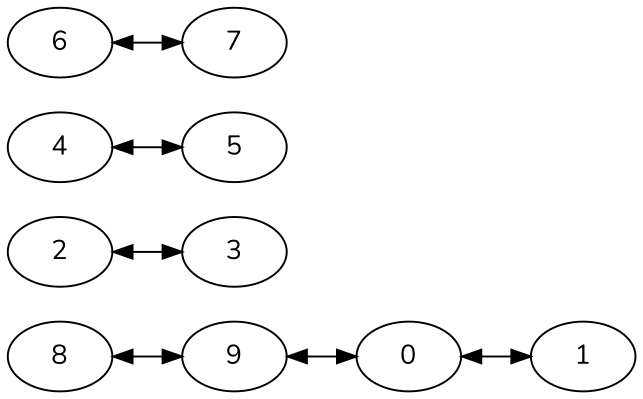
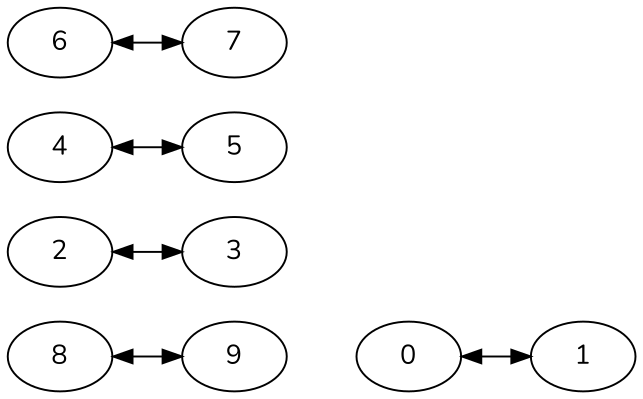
edge "9" -- "0": removed
